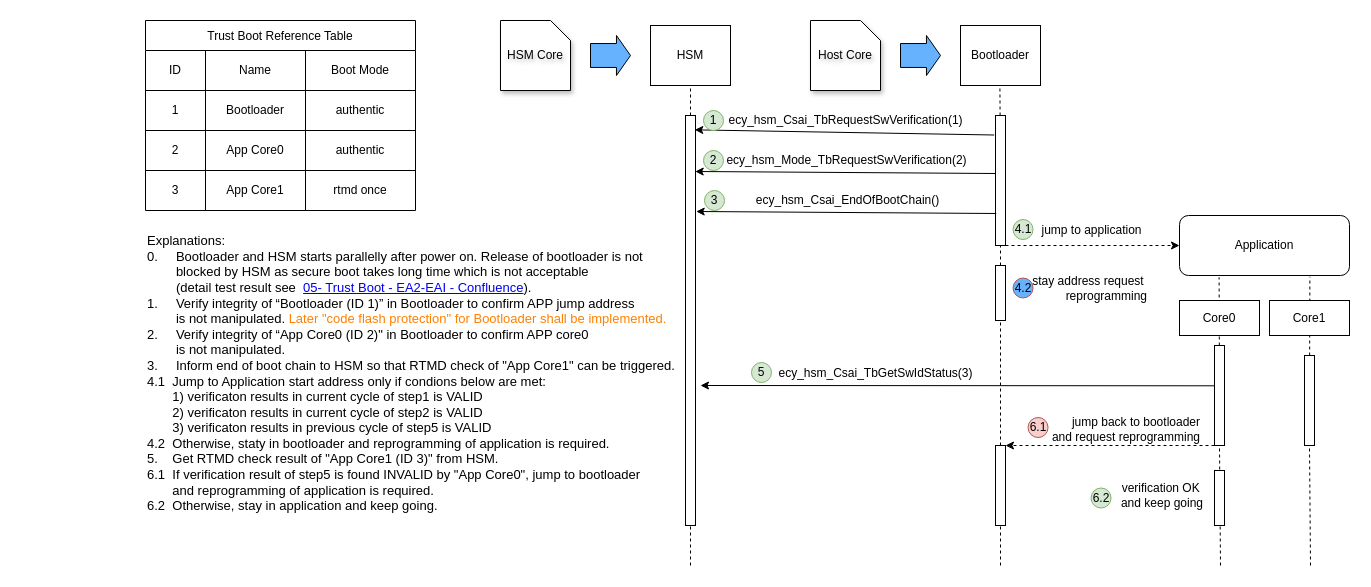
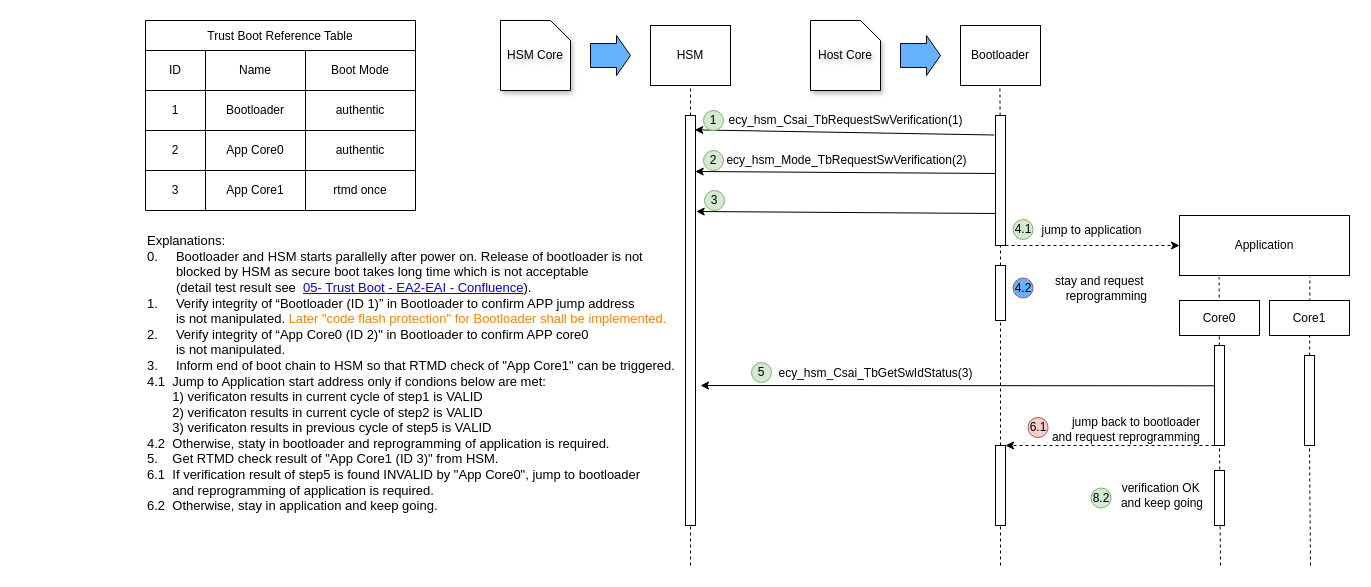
node "ecy_hsm_Csai_EndOfBootChain()": removed
node "Application": shape rounded rectangle -> rectangle
node "stay address request reprogramming": label "stay address request reprogramming" -> "stay and request reprogramming"
node "6.2": label "6.2" -> "8.2"
